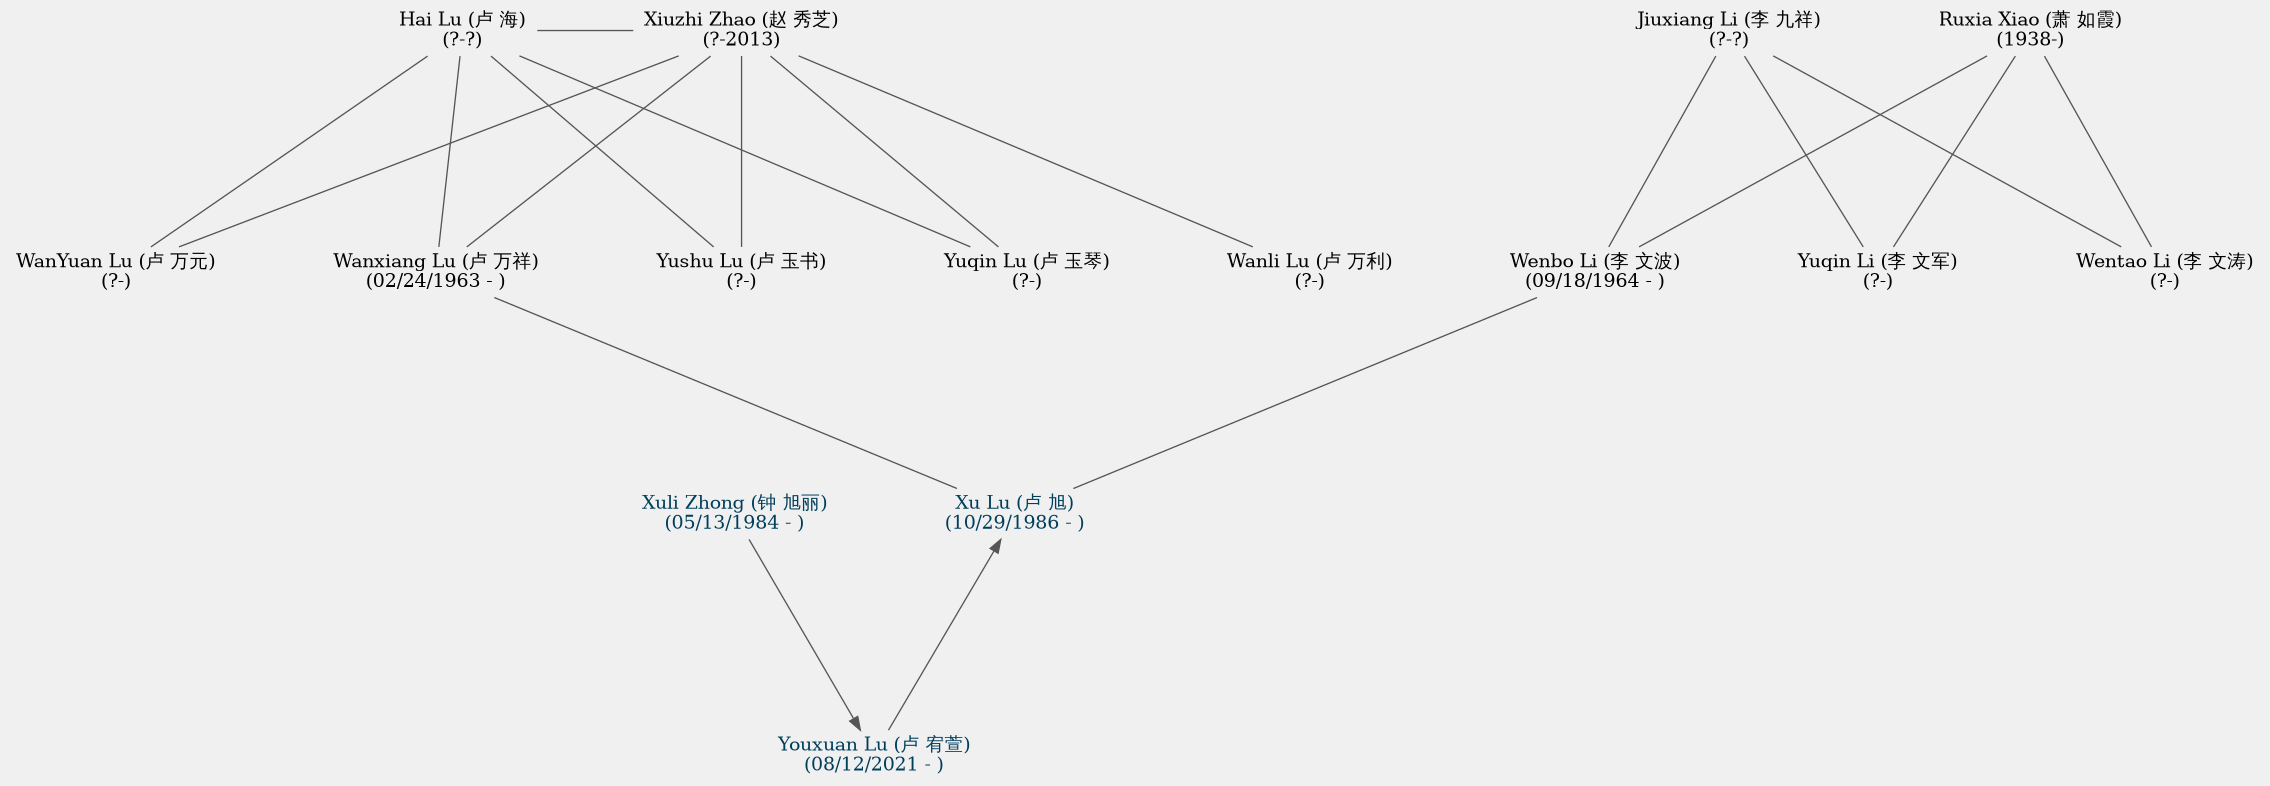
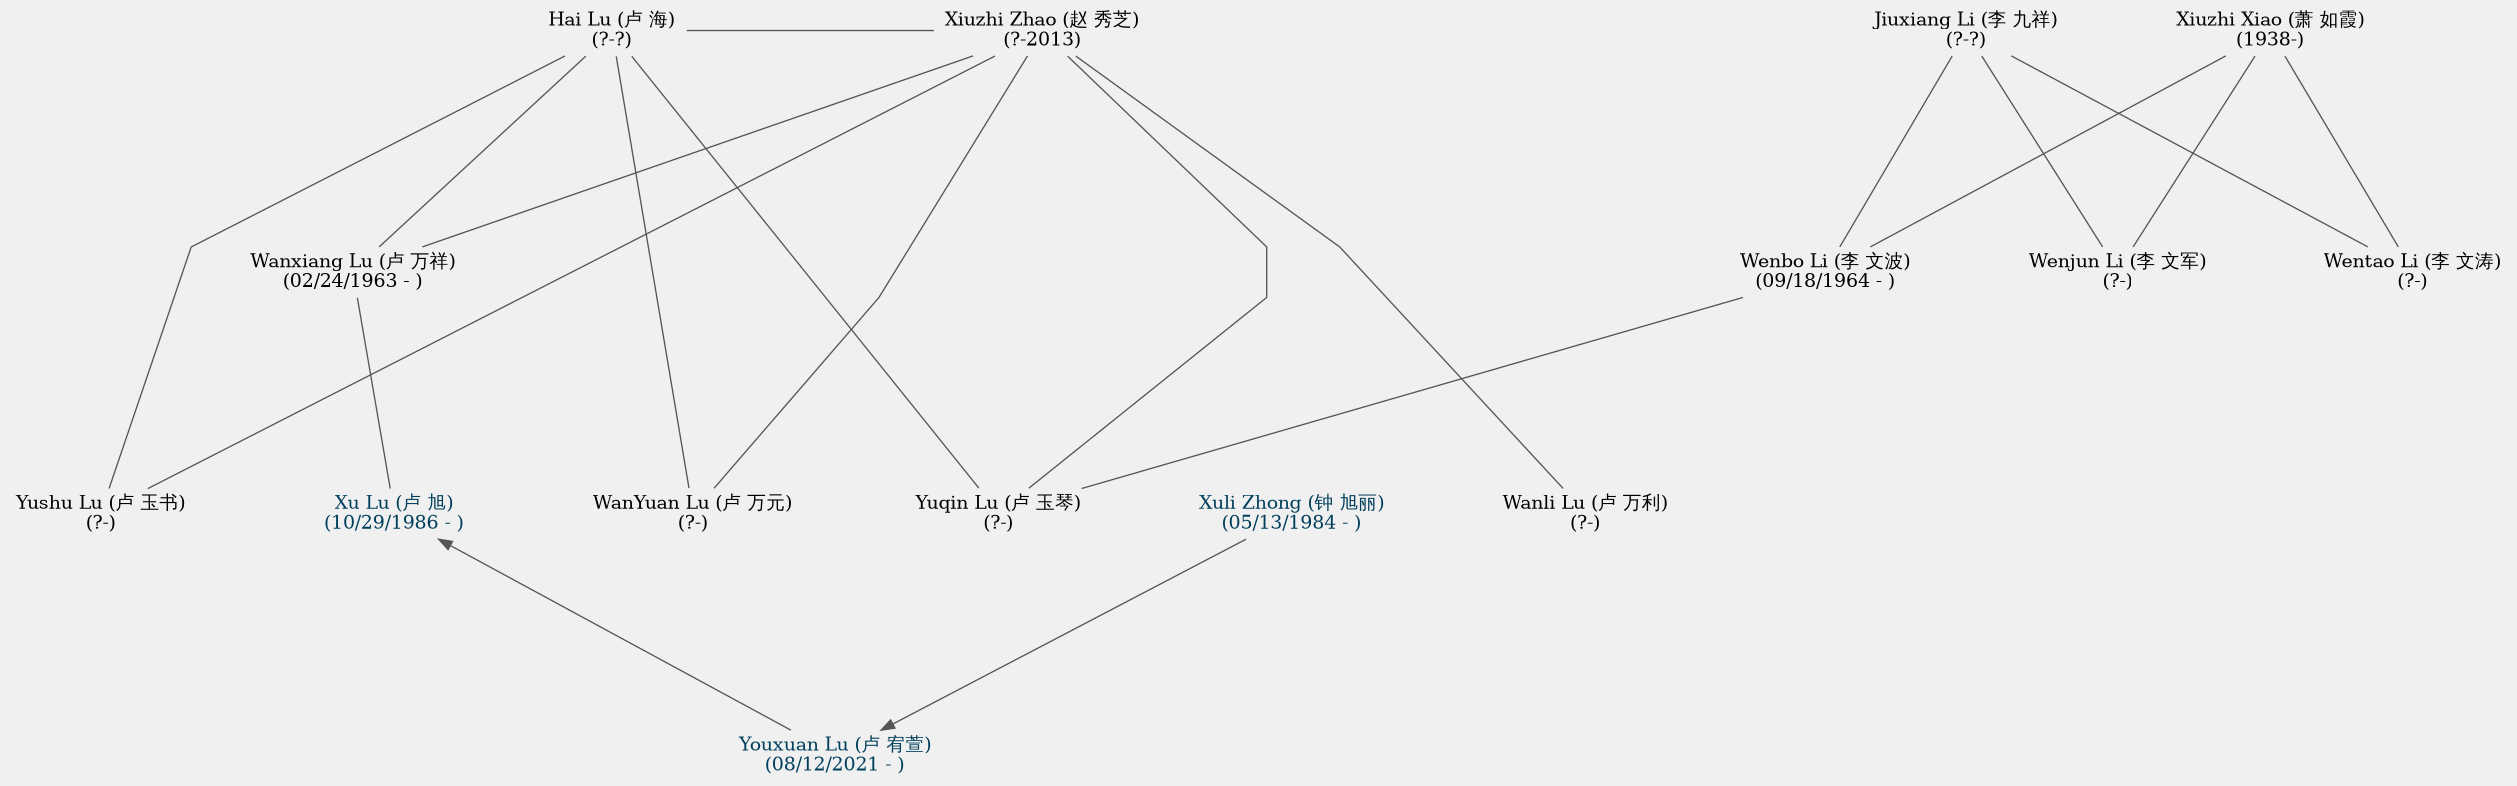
node "Ruxia Xiao (萧 如霞) (1938-)": label "Ruxia Xiao (萧 如霞) (1938-)" -> "Xiuzhi Xiao (萧 如霞) (1938-)"
node "Yuqin Li (李 文军) (?-)": label "Yuqin Li (李 文军) (?-)" -> "Wenjun Li (李 文军) (?-)"
edge "Wenbo Li (李 文波) (09/18/1964 - )" -- "Xu Lu (卢 旭) (10/29/1986 - )": now "Wenbo Li (李 文波) (09/18/1964 - )" -- "Yuqin Lu (卢 玉琴) (?-)"
